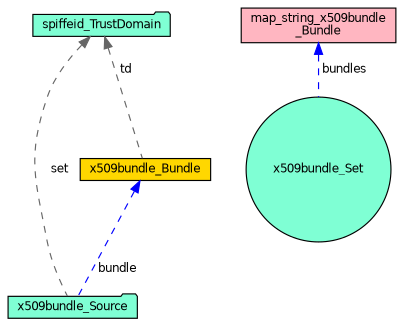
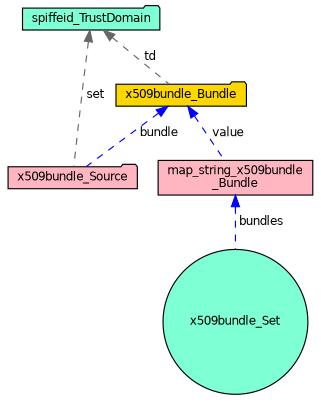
edge "map_string_x509bundle _Bundle" -> "x509bundle_Bundle": added, label "value"
node "x509bundle_Bundle": shape box -> folder
node "x509bundle_Source": fillcolor aquamarine -> lightpink
